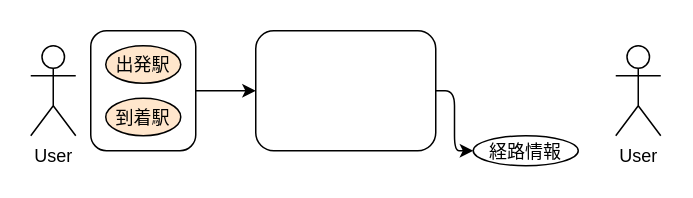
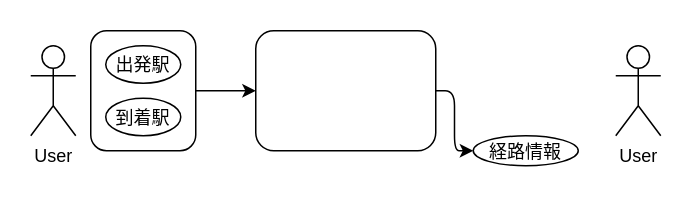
node "出発駅": fillcolor #ffe6cc -> #ffffff
node "到着駅": fillcolor #ffe6cc -> #ffffff
